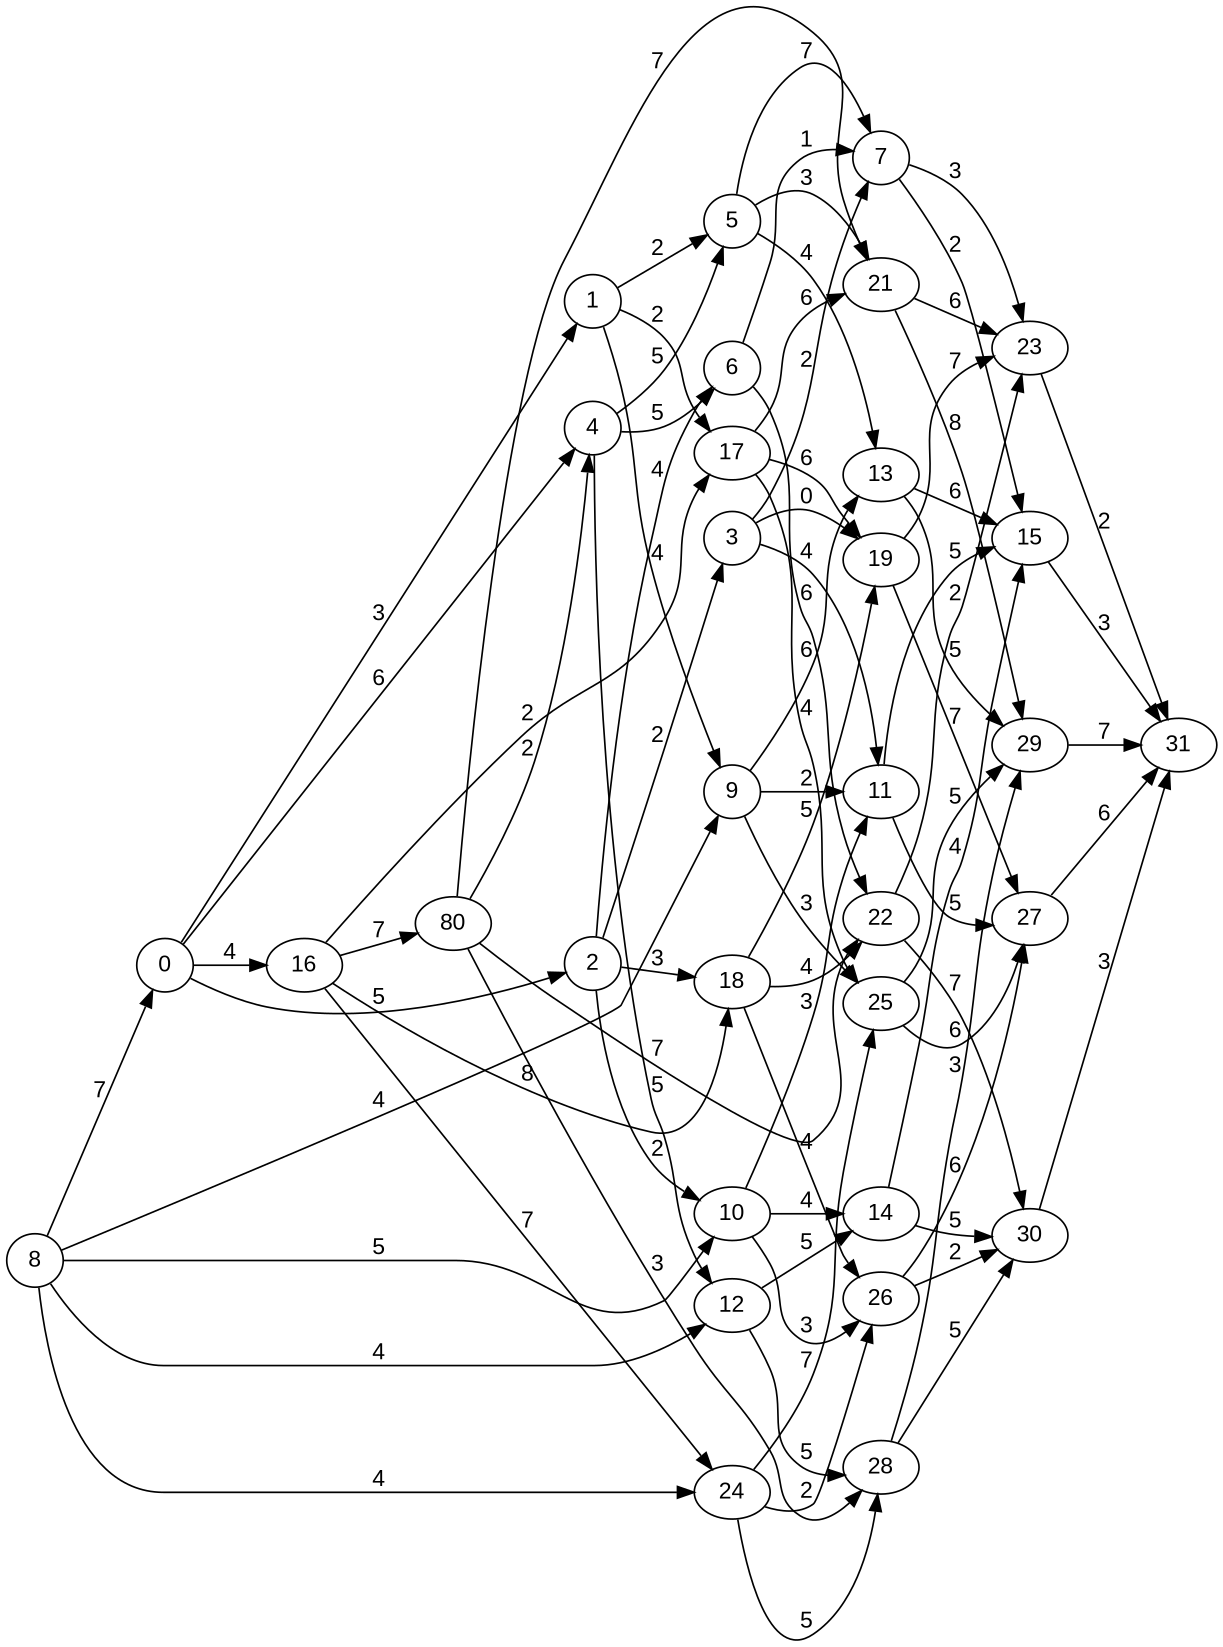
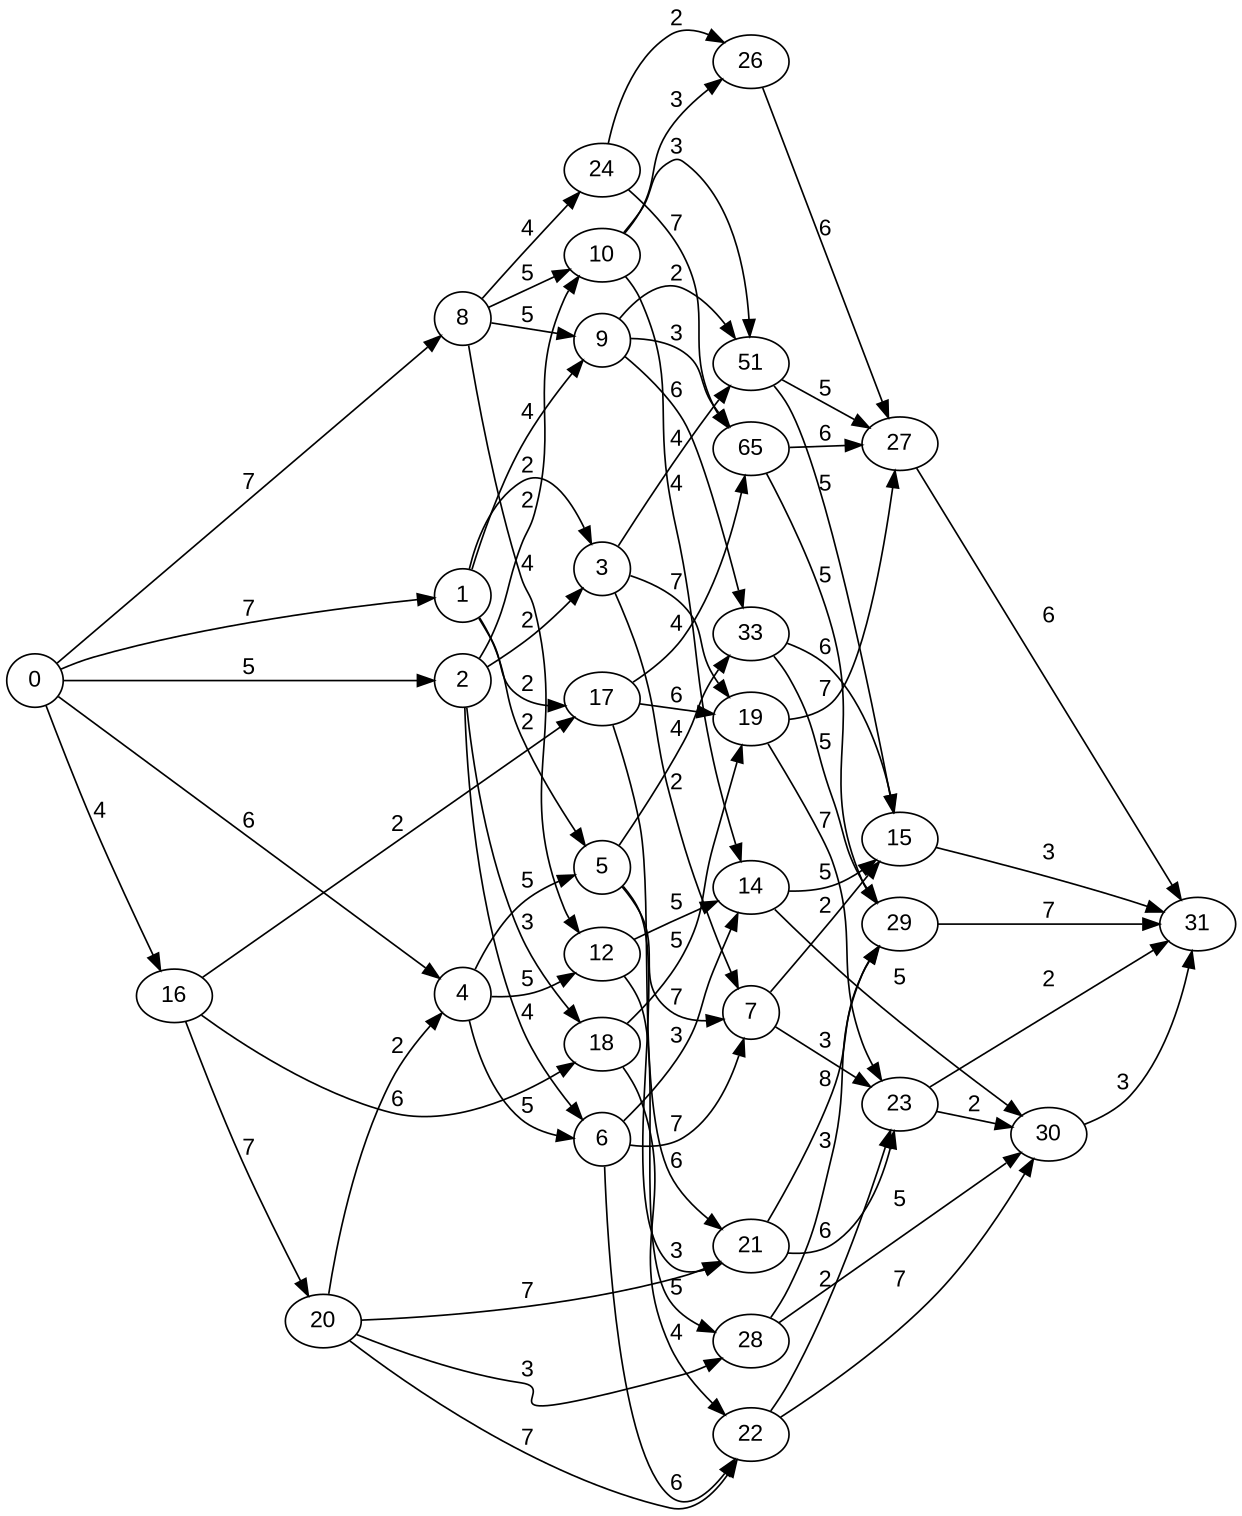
edge "6" -> "7": label "1" -> "7"
node "13": label "13" -> "33"
edge "1" -> "3": added, label "2"
edge "3" -> "19": label "0" -> "7"
edge "0" -> "1": label "3" -> "7"
node "11": label "11" -> "51"
edge "14" -> "15": label "4" -> "5"
node "80": label "80" -> "20"
node "25": label "25" -> "65"
edge "6" -> "14": added, label "3"
edge "16" -> "18": label "8" -> "6"
edge "8" -> "9": label "4" -> "5"
edge "8" -> "0": reversed
edge "18" -> "26": removed, label "4"
edge "16" -> "24": removed, label "7"
edge "26" -> "30": now "23" -> "30"
edge "24" -> "28": removed, label "5"
